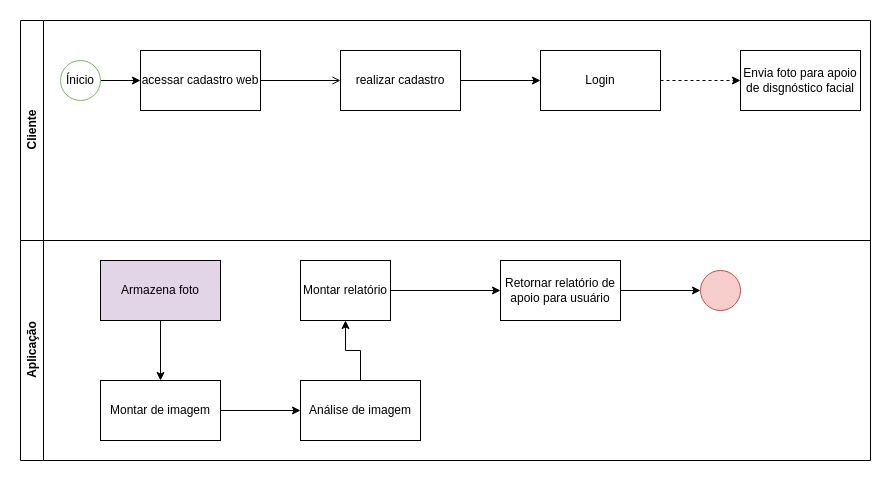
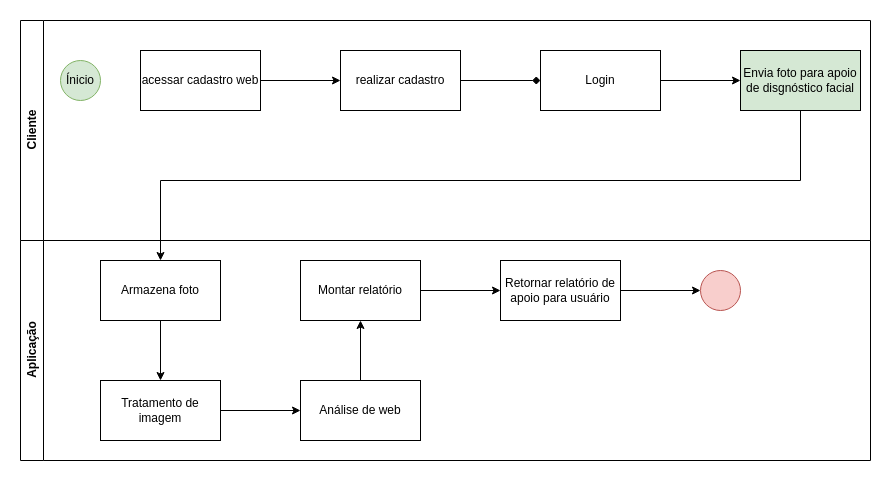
node "Ínicio": fillcolor #ffffff -> #d5e8d4
edge "Ínicio" -> "acessar cadastro web": removed
edge "acessar cadastro web" -> "realizar cadastro": arrowhead open -> classic
edge "realizar cadastro" -> "Login": arrowhead classic -> diamond
edge "Login" -> "Envia foto para apoio de disgnóstico facial": style dashed -> solid
node "Envia foto para apoio de disgnóstico facial": fillcolor #ffffff -> #d5e8d4
edge "Envia foto para apoio de disgnóstico facial" -> "Armazena foto": added
node "Armazena foto": fillcolor #e1d5e7 -> #ffffff
node "Montar relatório": size 90x60 -> 120x60
node "Montar de imagem": label "Montar de imagem" -> "Tratamento de imagem"
node "Análise de imagem": label "Análise de imagem" -> "Análise de web"
